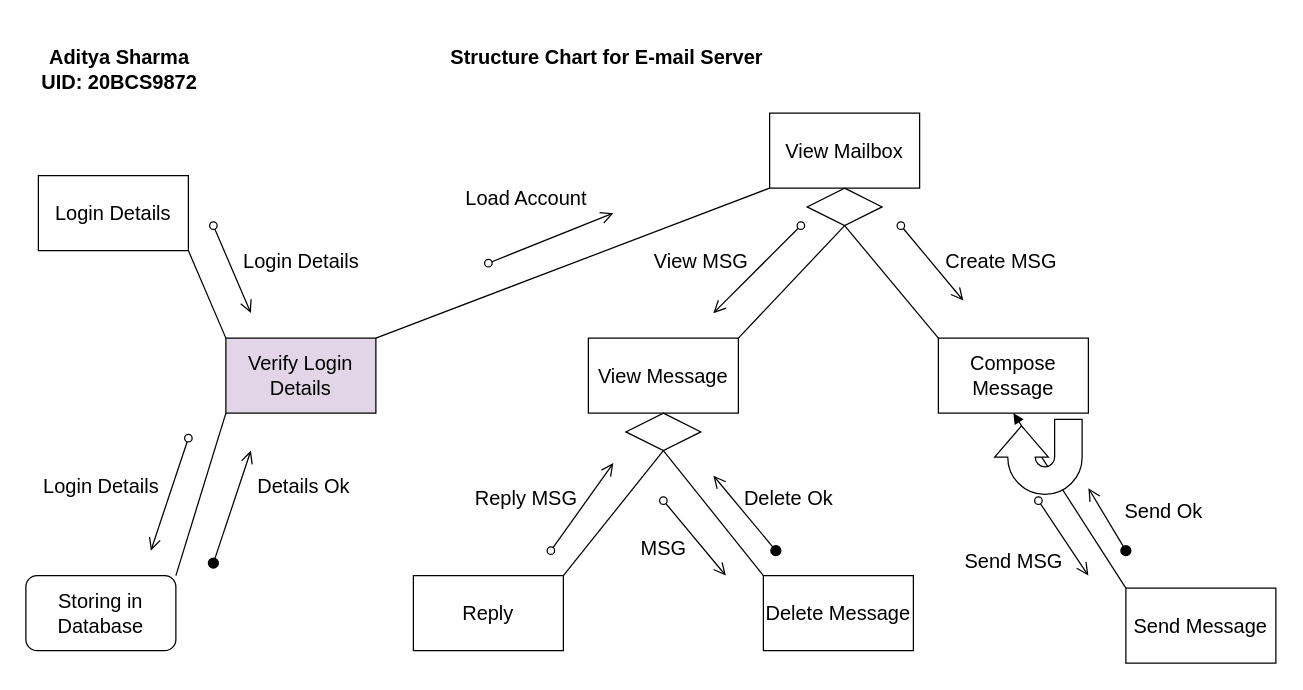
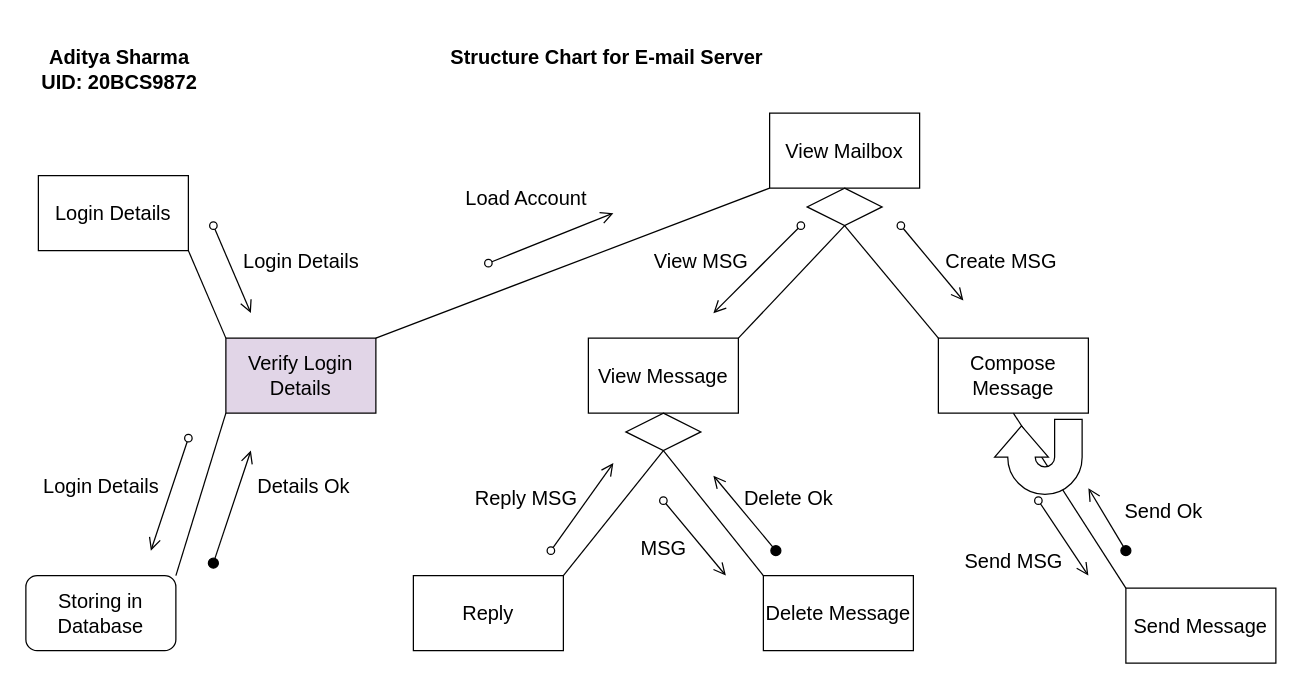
edge "Send Message" -> "Compose Message": arrowhead block -> none
